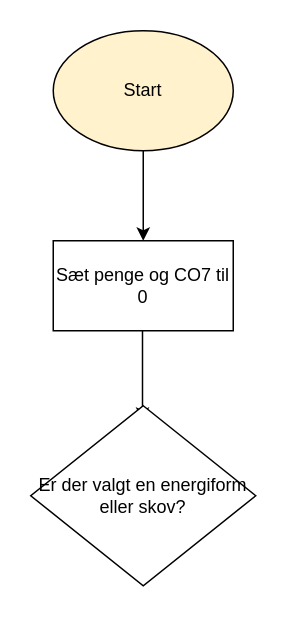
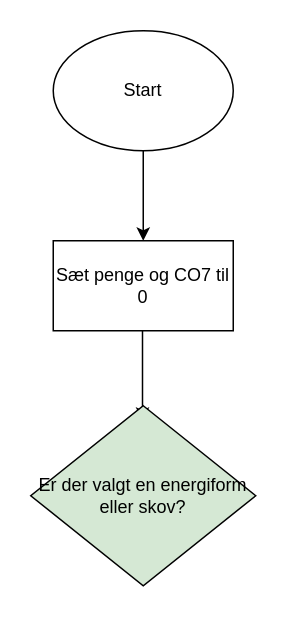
node "Start": fillcolor #fff2cc -> #ffffff
node "Er der valgt en energiform eller skov?": fillcolor #ffffff -> #d5e8d4
